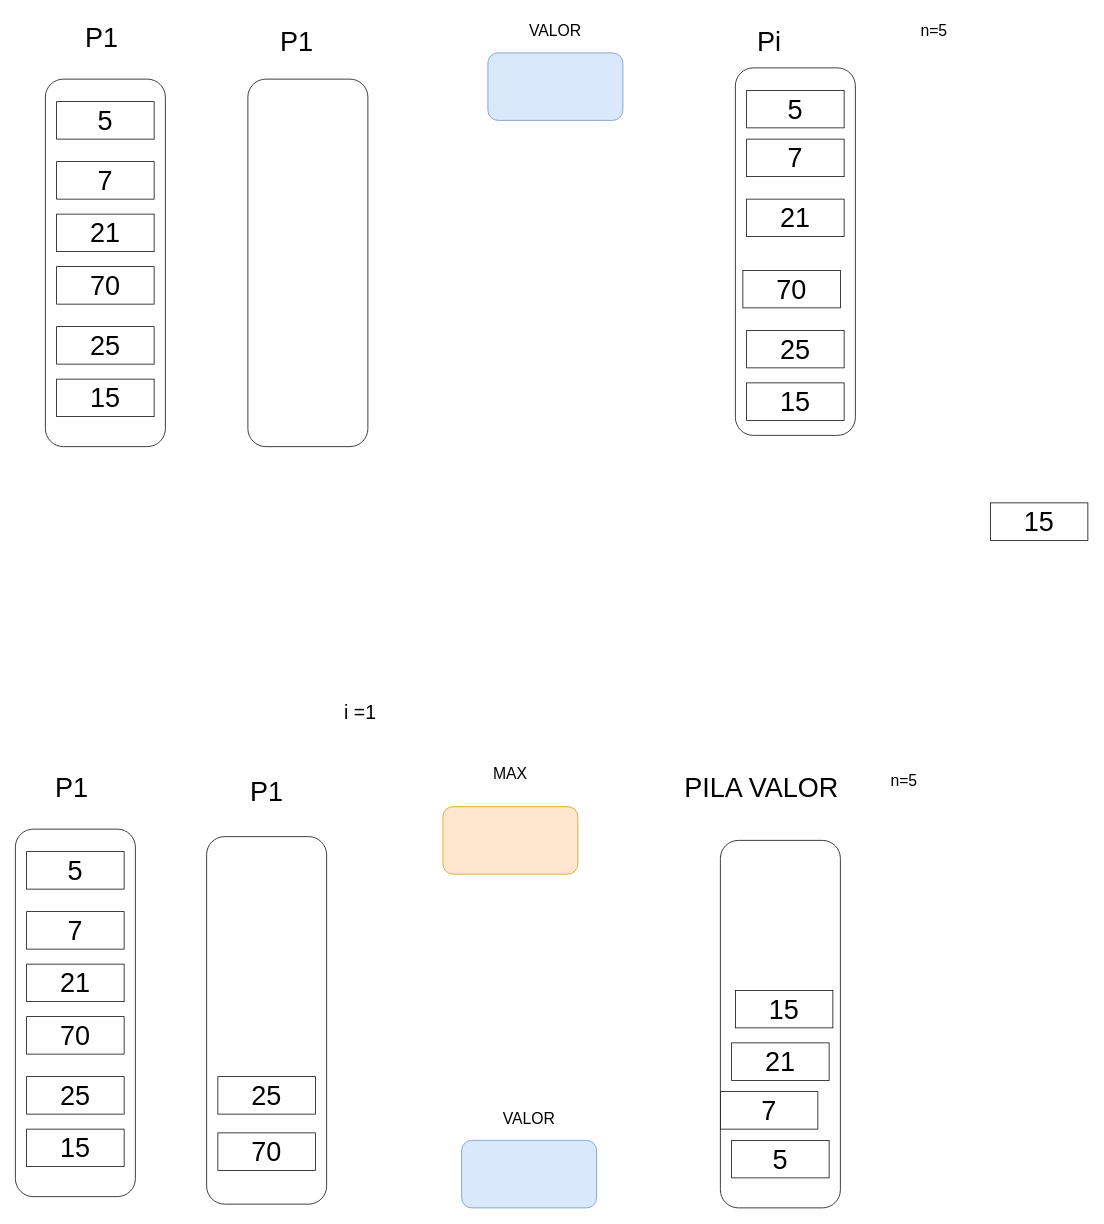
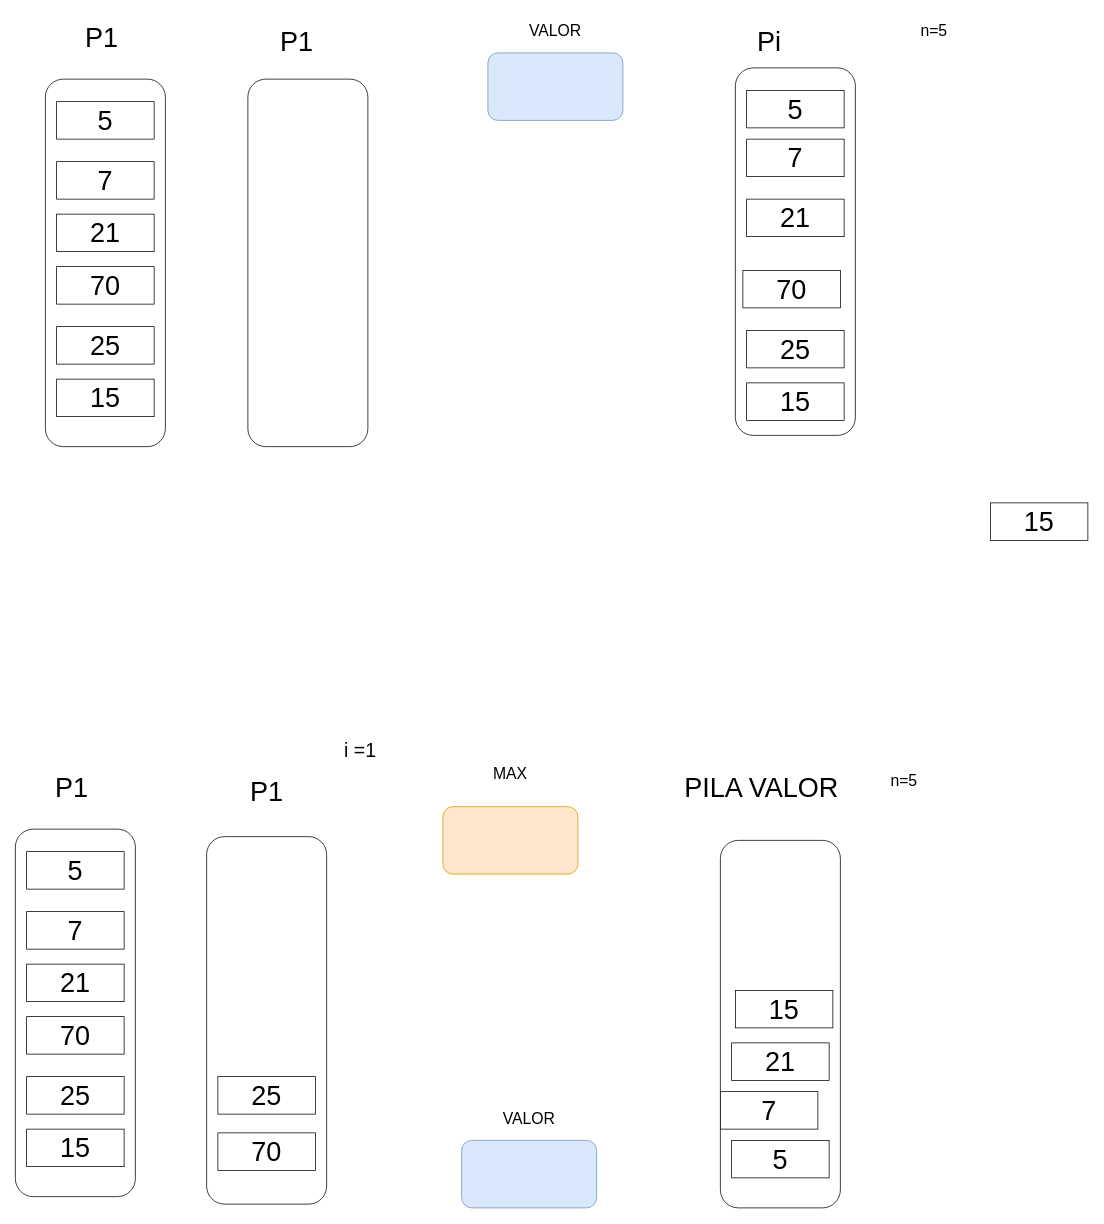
node "i =1": moved (360, 713) -> (360, 750)
